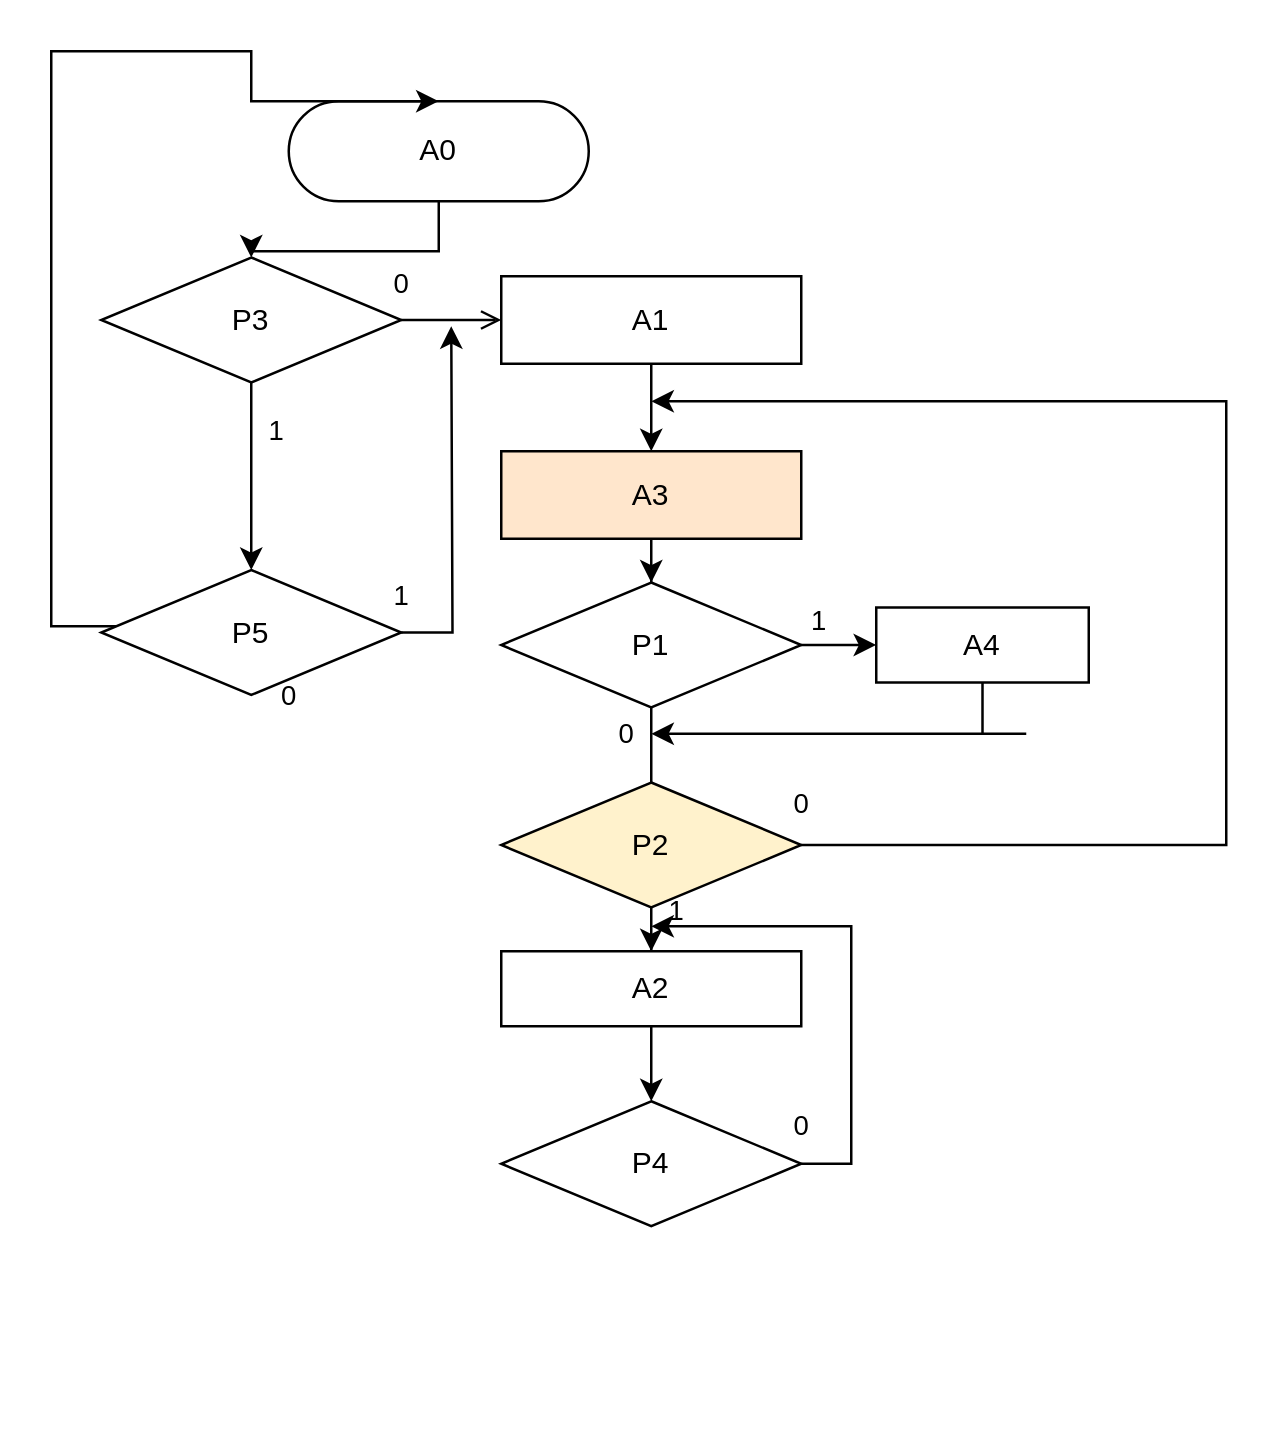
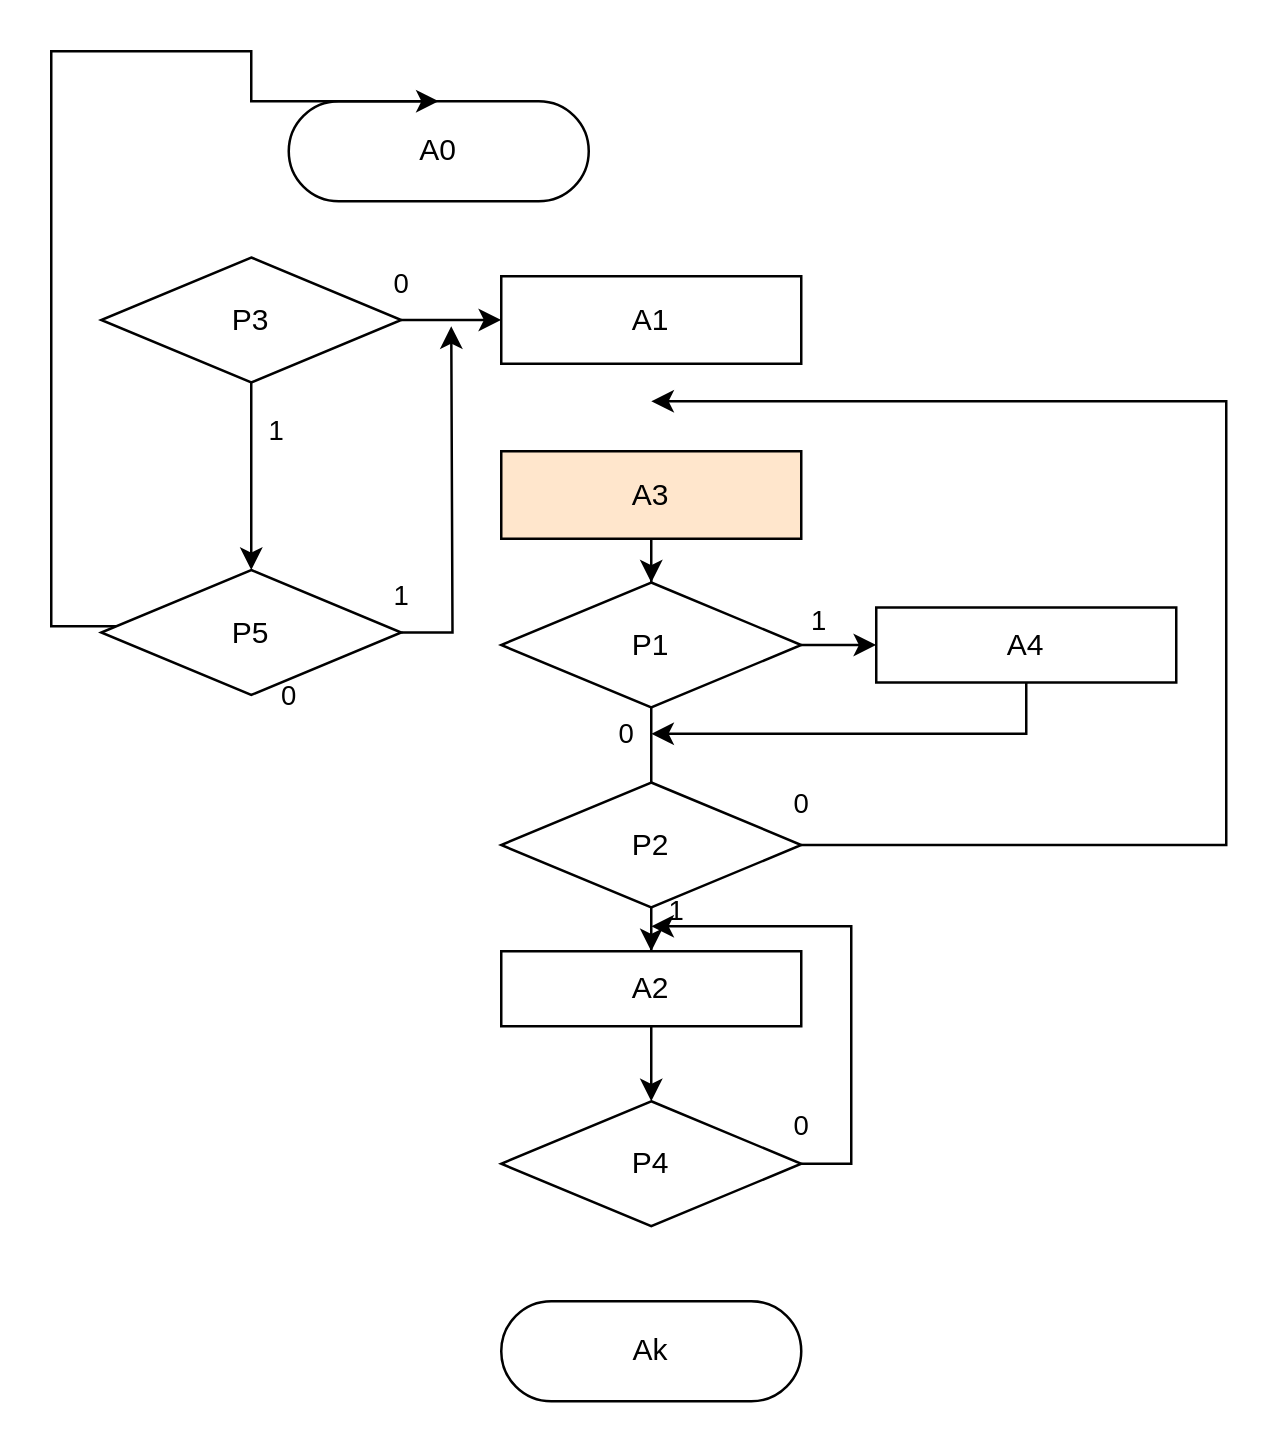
edge "A0" -> "P3": removed
edge "P3" -> "A1": arrowhead open -> classic
edge "A1" -> "A3": removed
node "A4": size 213x75 -> 300x75
node "P2": fillcolor #fff2cc -> #ffffff
node "Ak": added
